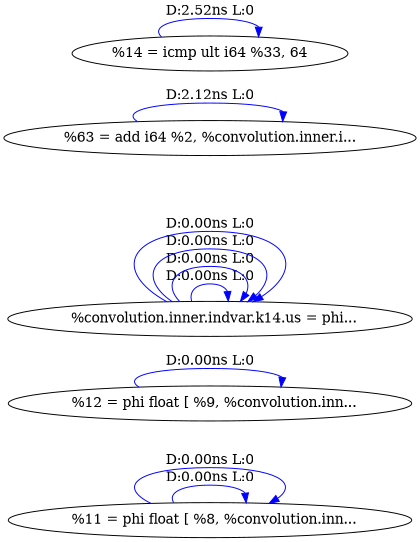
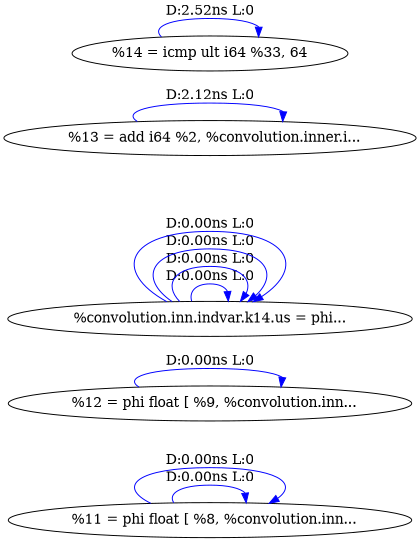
node "%63 = add i64 %2, %convolution.inner.i...": label "%63 = add i64 %2, %convolution.inner.i..." -> "%13 = add i64 %2, %convolution.inner.i..."
node "%convolution.inner.indvar.k14.us = phi...": label "%convolution.inner.indvar.k14.us = phi..." -> "%convolution.inn.indvar.k14.us = phi..."
